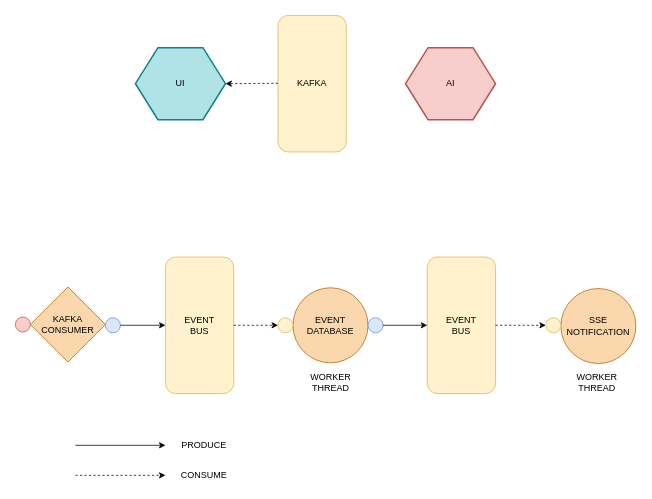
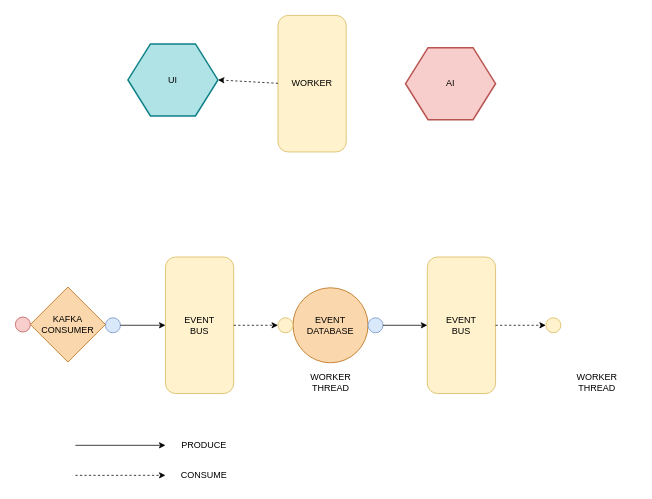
node "UI": moved (180, 84) -> (173, 80)
node "KAFKA": label "KAFKA" -> "WORKER"
node "SSE NOTIFICATION": removed
